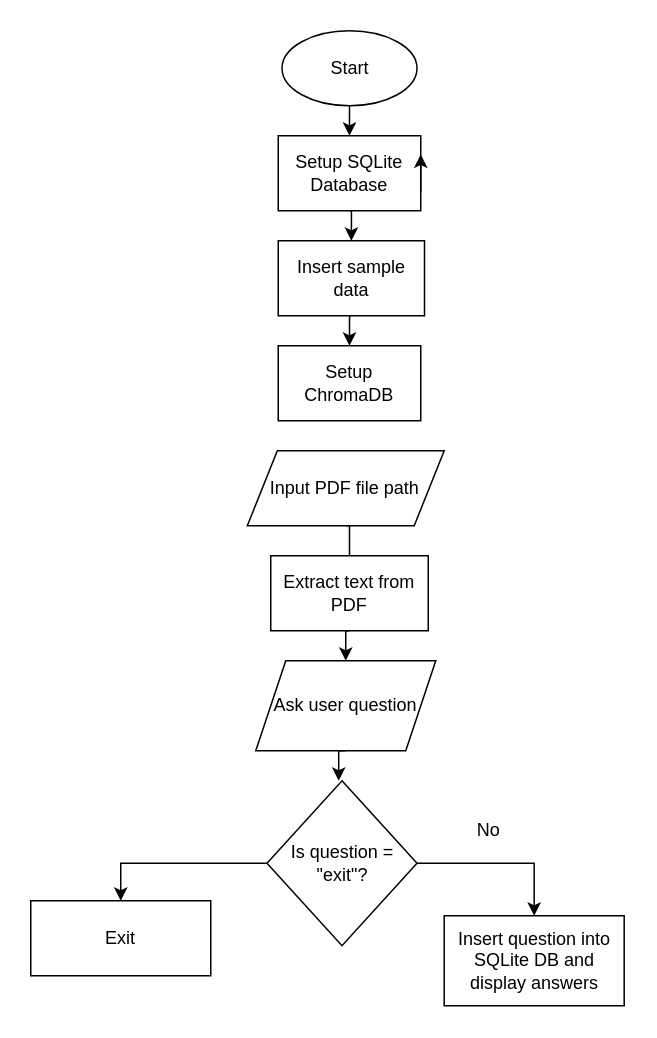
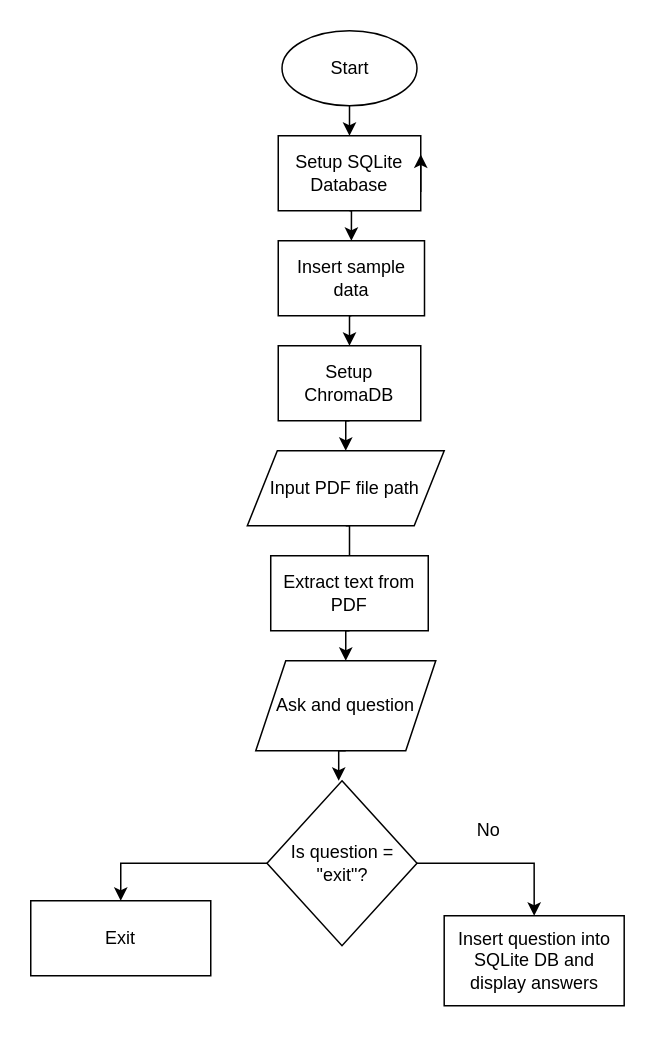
edge "Setup ChromaDB" -> "Input PDF file path": added
node "Ask user question": label "Ask user question" -> "Ask and question"
